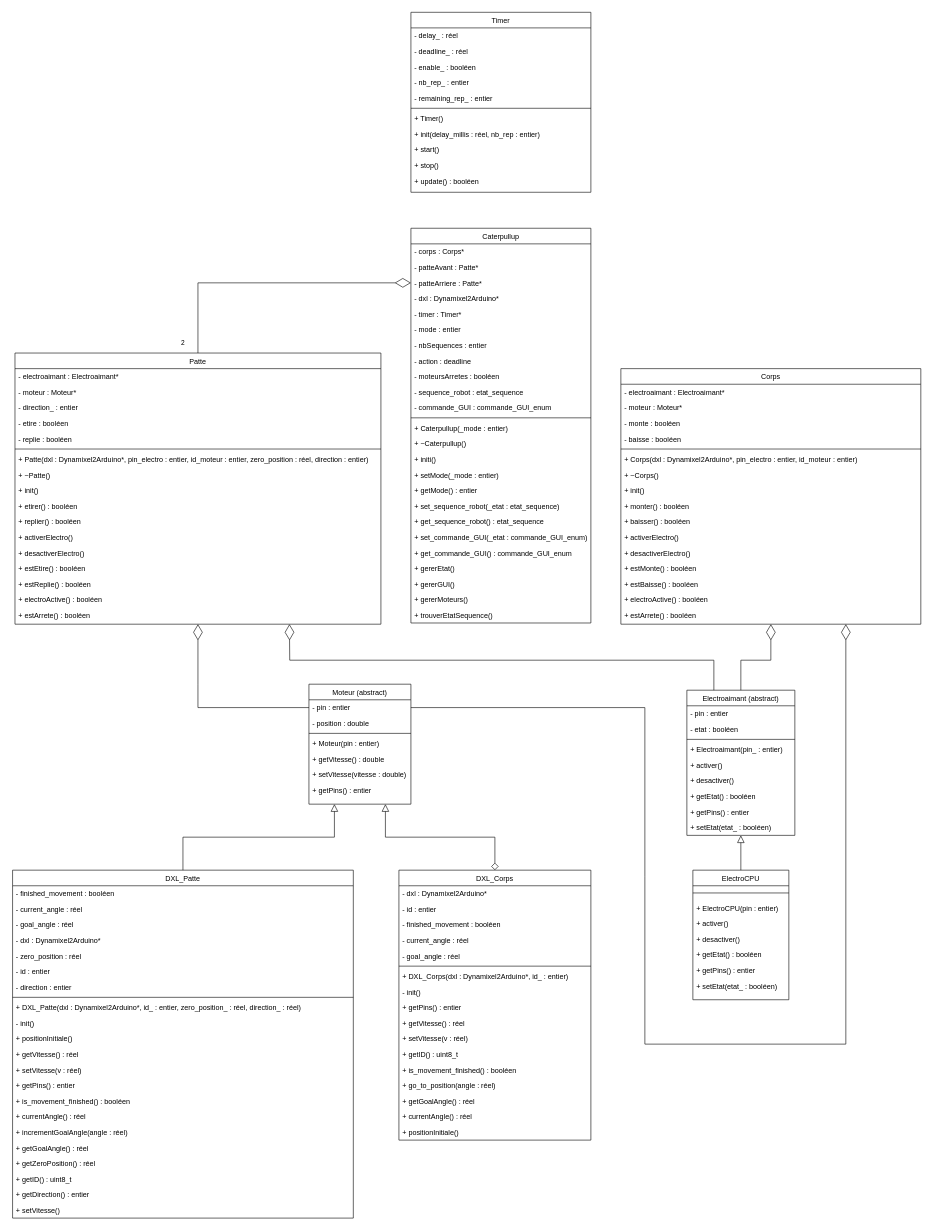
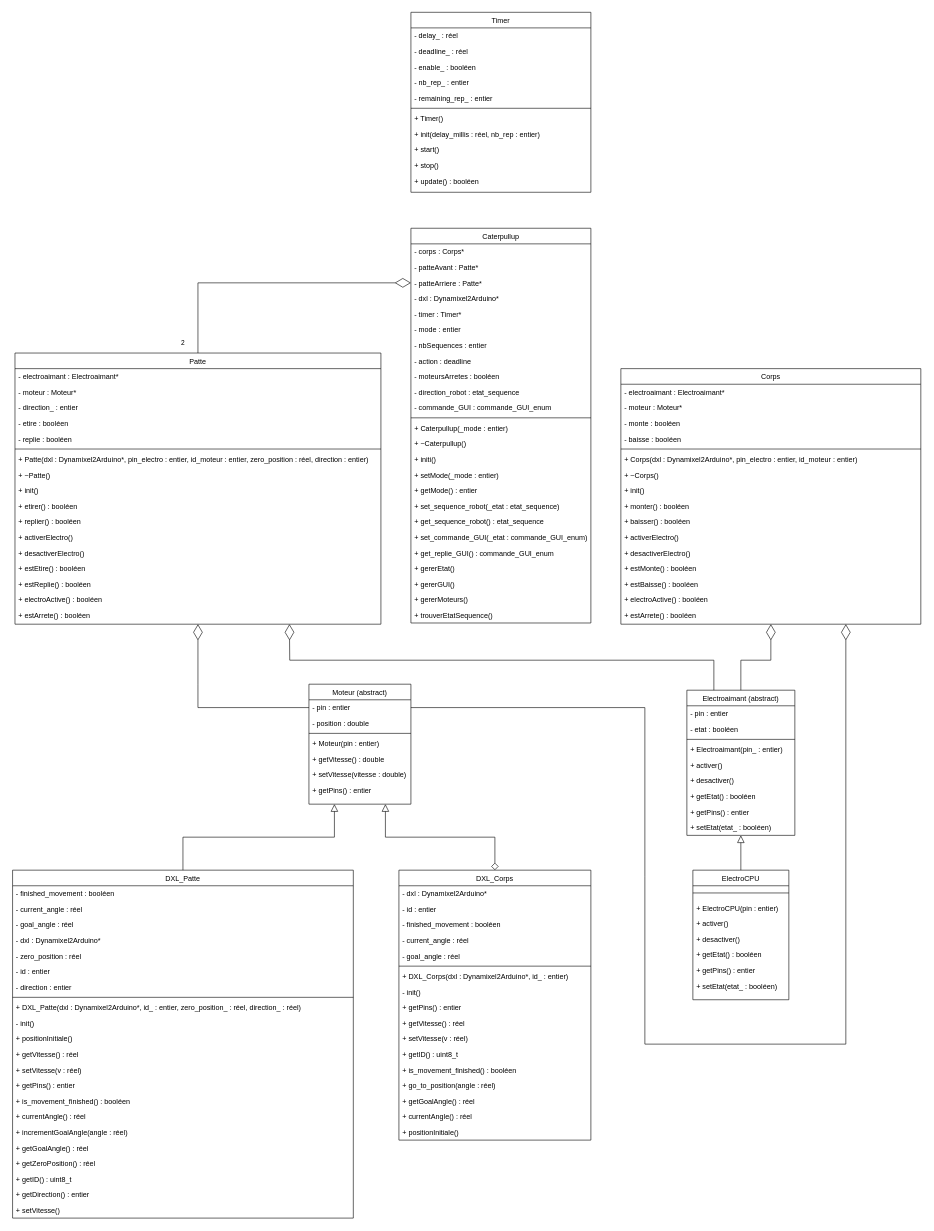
node "- sequence_robot : etat_sequence": label "- sequence_robot : etat_sequence" -> "- direction_robot : etat_sequence"
node "+ get_commande_GUI() : commande_GUI_enum": label "+ get_commande_GUI() : commande_GUI_enum" -> "+ get_replie_GUI() : commande_GUI_enum"
